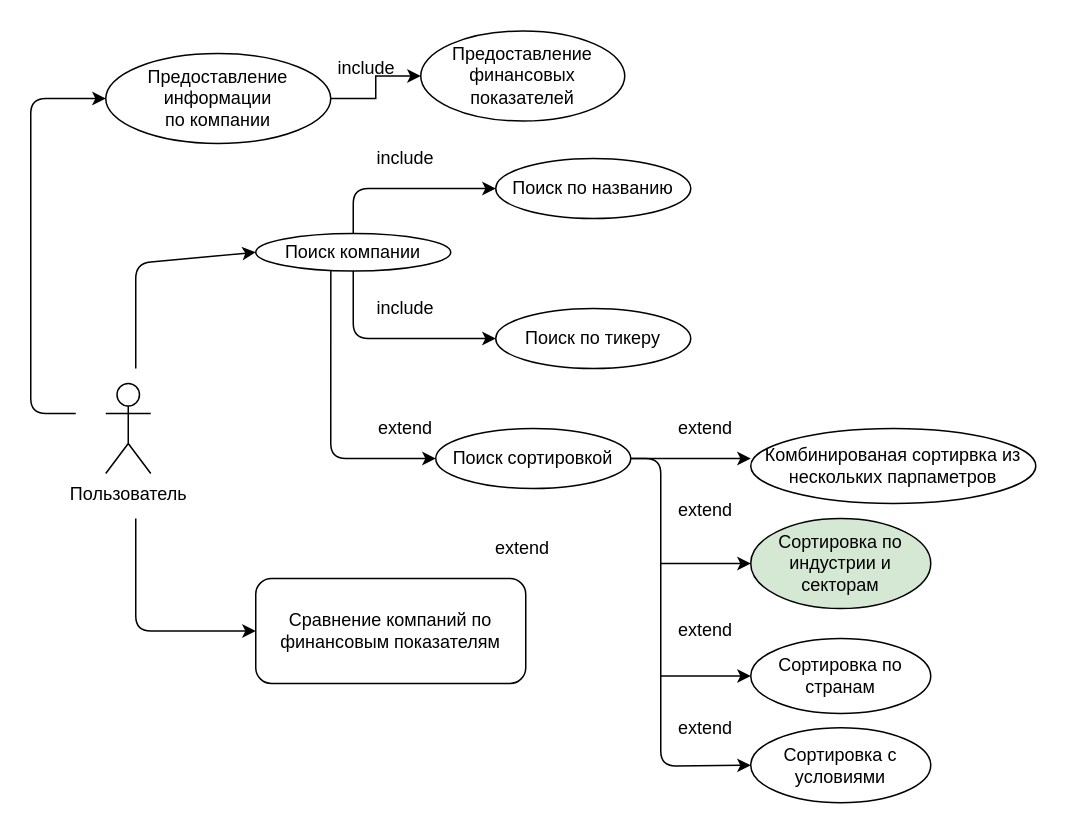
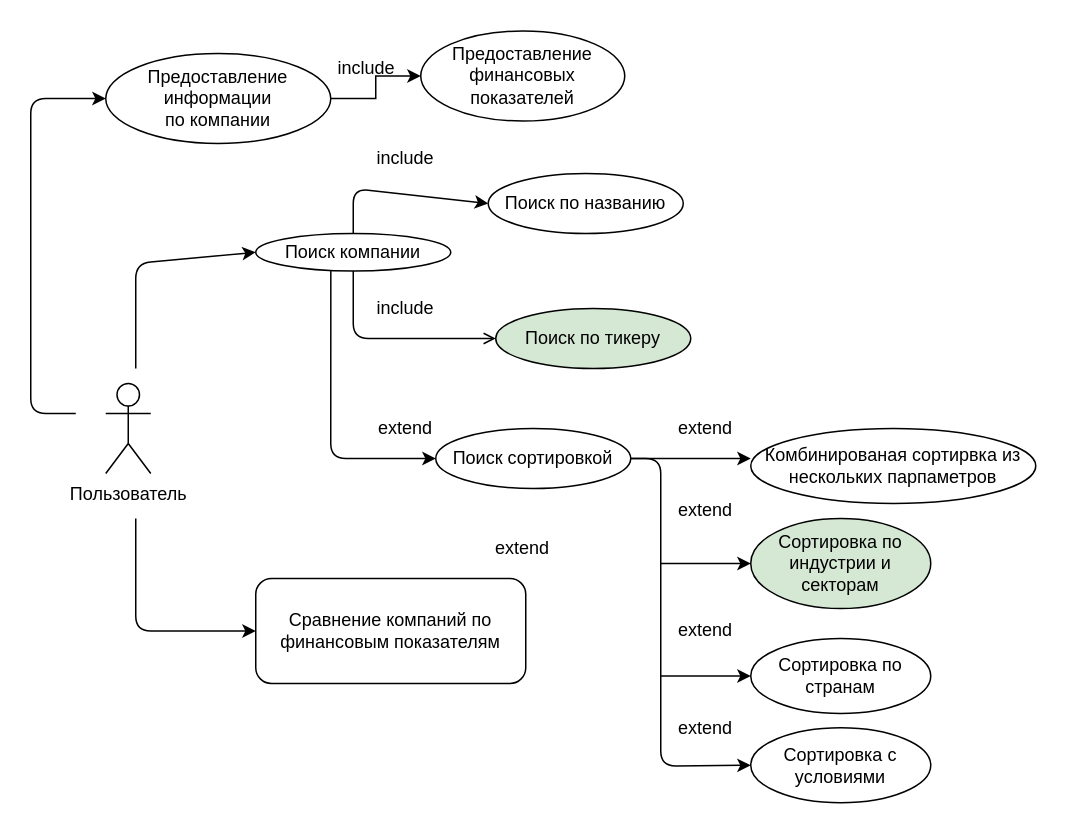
node "Поиск по названию": moved (593, 188) -> (586, 203)
edge "Поиск компании" -> "Поиск по тикеру": arrowhead classic -> open
node "Поиск по тикеру": fillcolor #ffffff -> #d5e8d4
